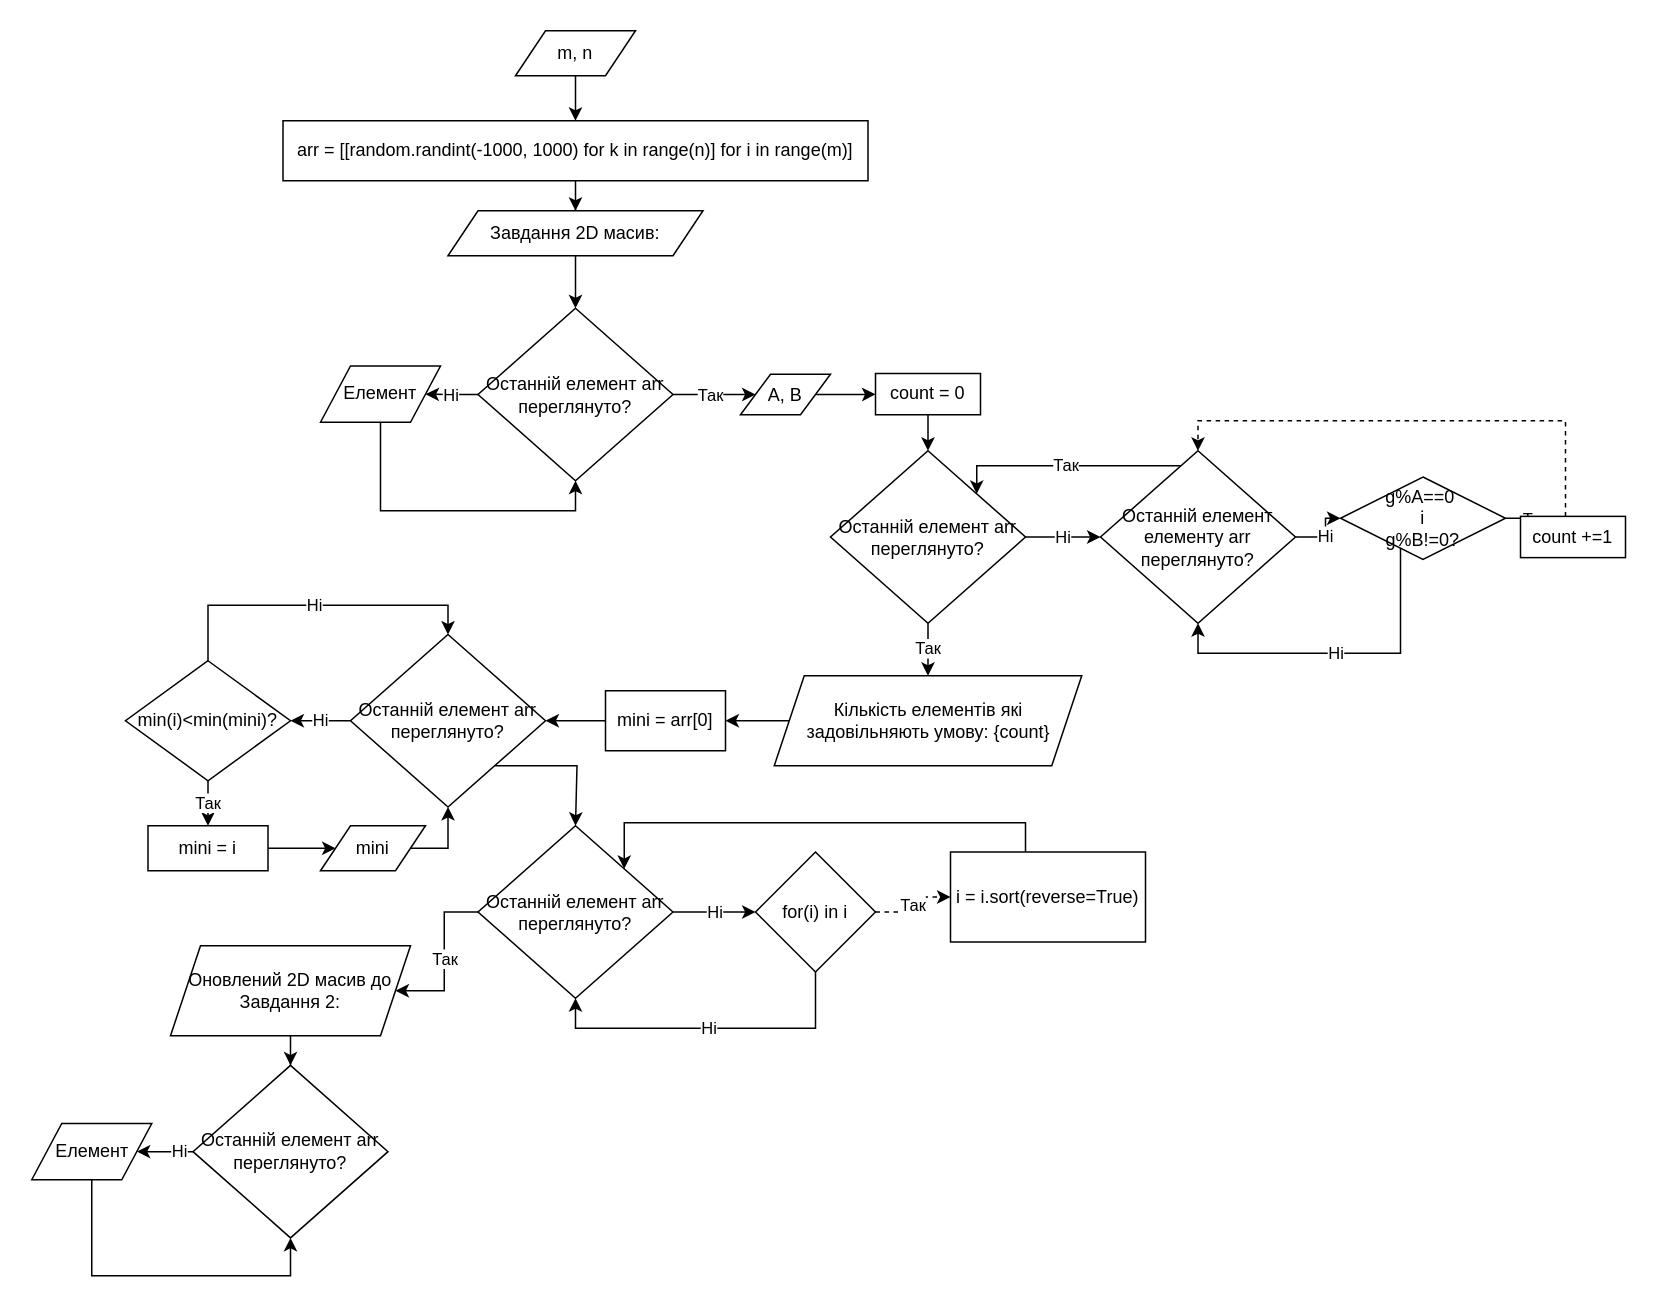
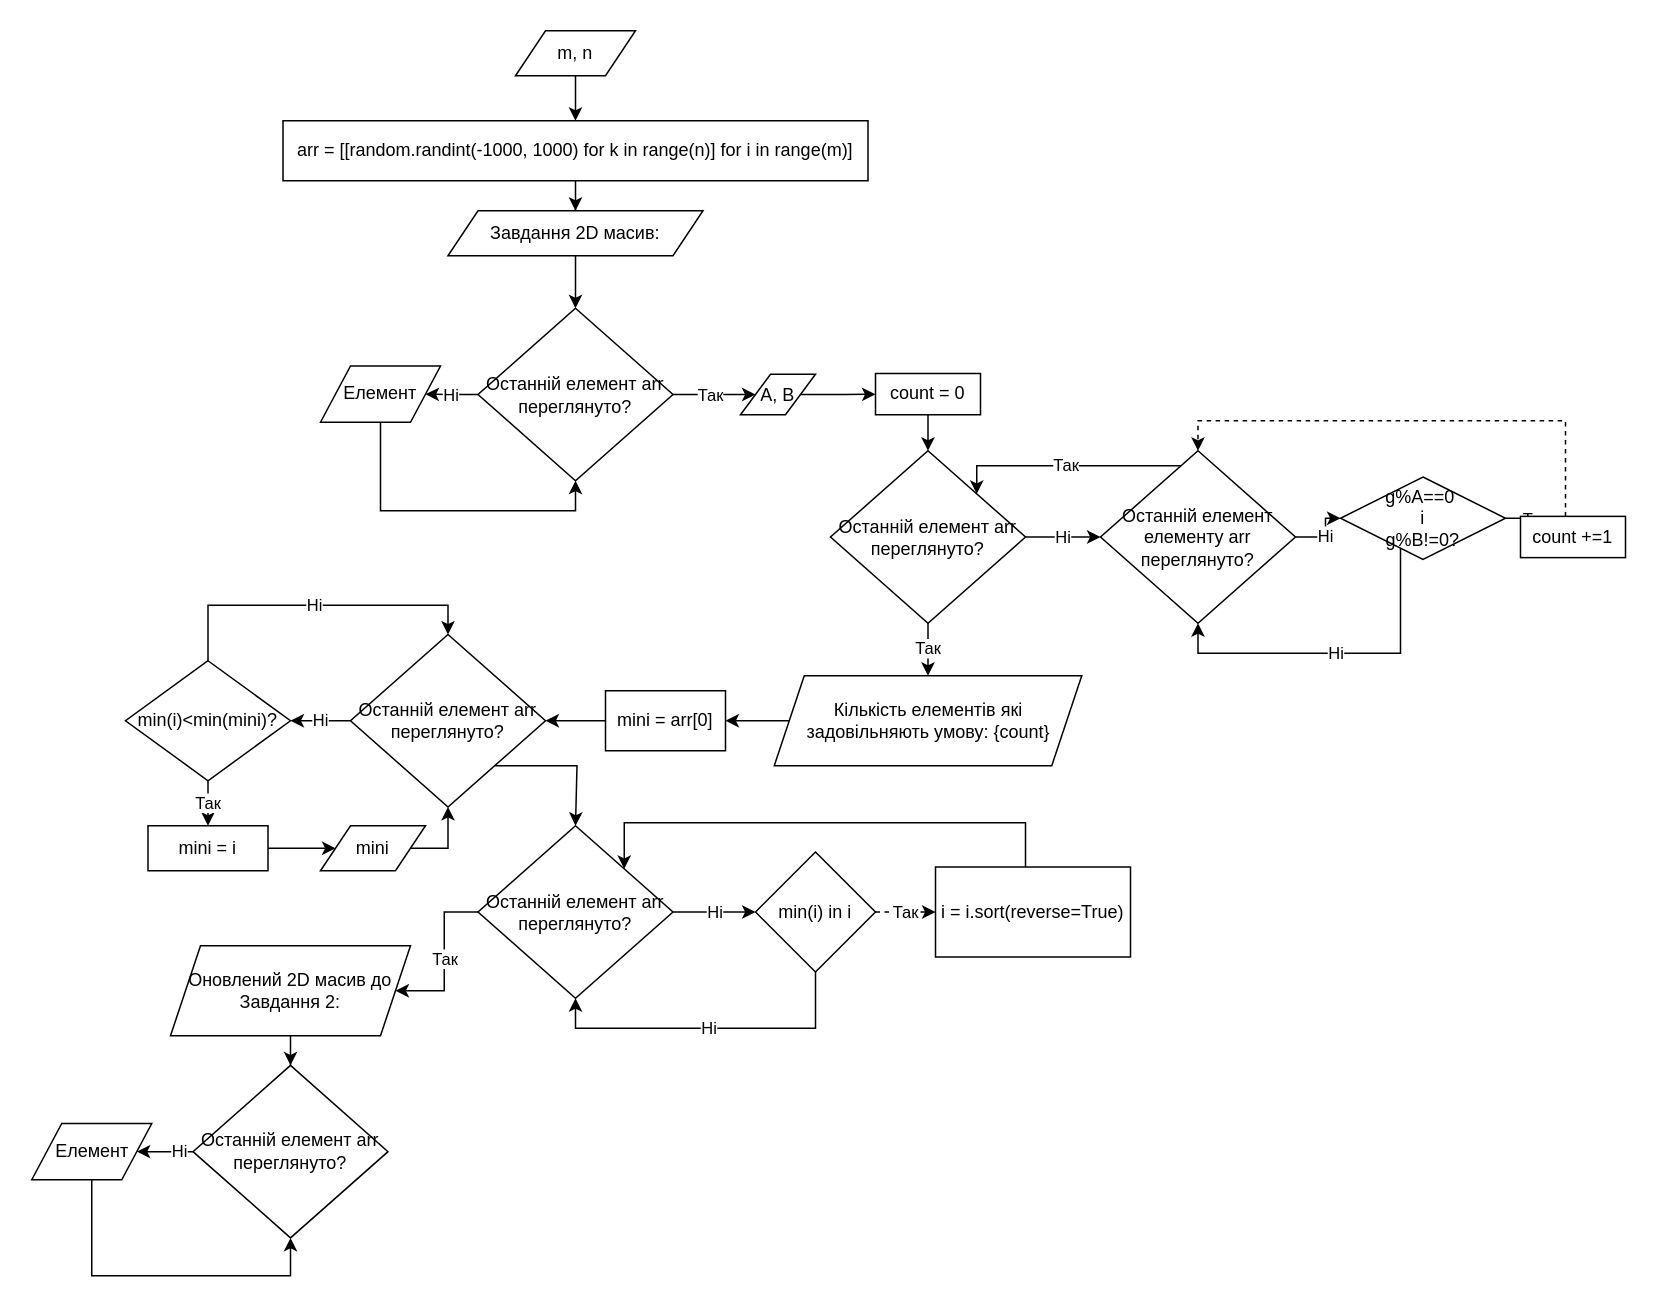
node "A, B": size 90x41 -> 75x41
node "i = i.sort(reverse=True)": moved (1048, 897) -> (1033, 912)
node "for(i) in i": label "for(i) in i" -> "min(i) in i"
